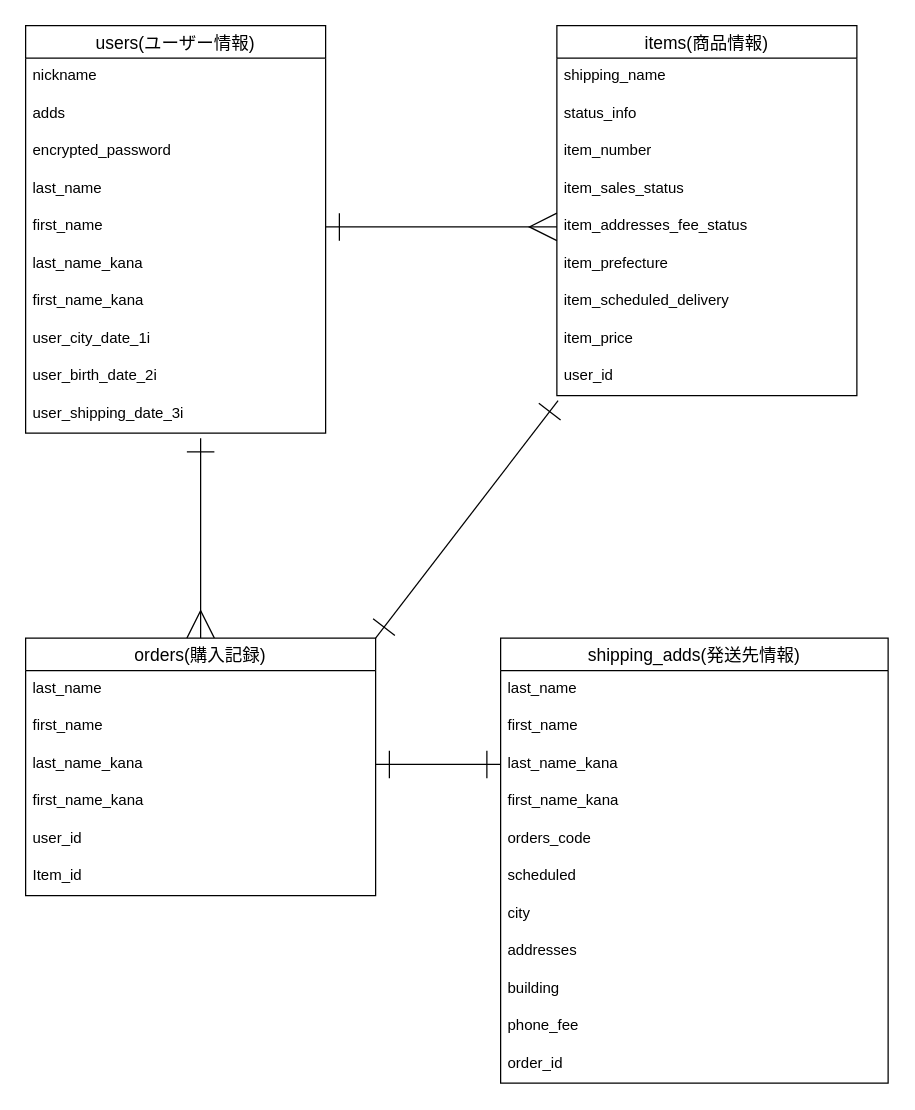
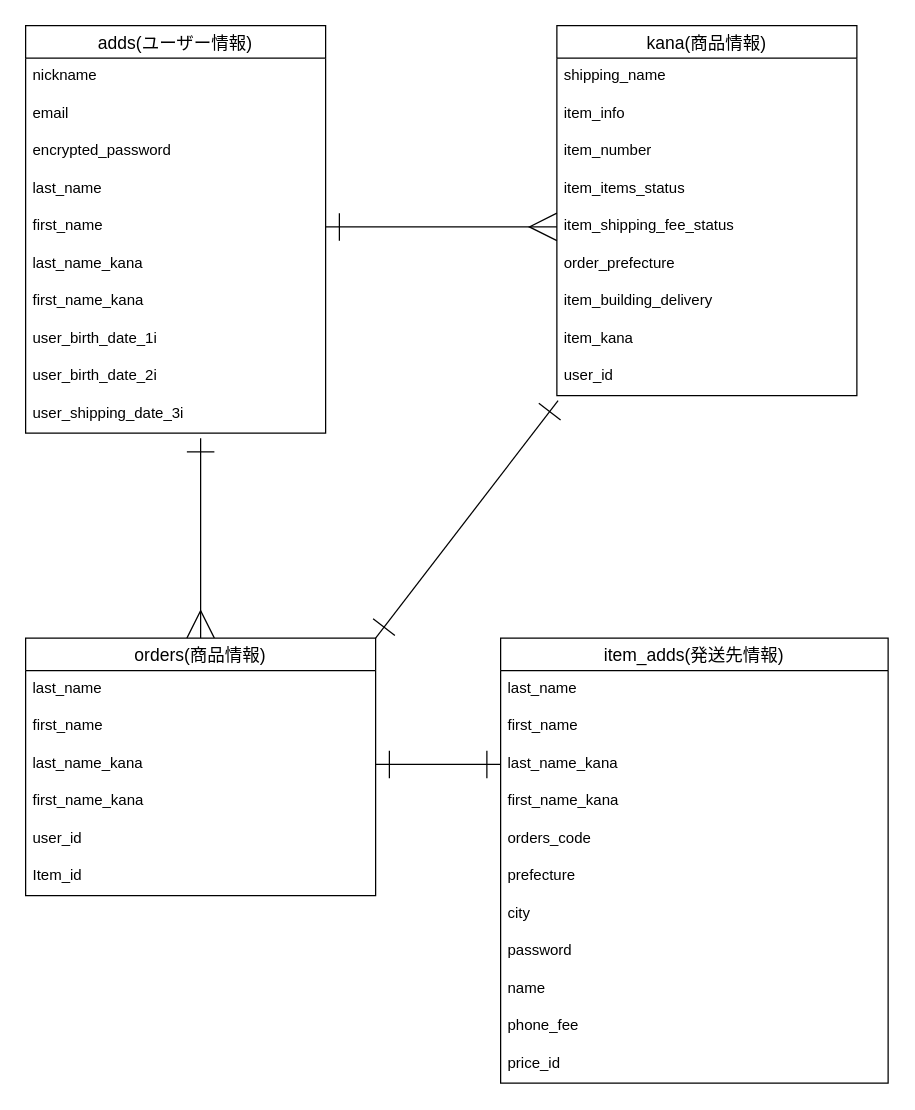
node "users(ユーザー情報)": label "users(ユーザー情報)" -> "adds(ユーザー情報)"
node "items(商品情報)": label "items(商品情報)" -> "kana(商品情報)"
node "adds": label "adds" -> "email"
node "status_info": label "status_info" -> "item_info"
node "item_sales_status": label "item_sales_status" -> "item_items_status"
node "item_addresses_fee_status": label "item_addresses_fee_status" -> "item_shipping_fee_status"
node "item_prefecture": label "item_prefecture" -> "order_prefecture"
node "item_scheduled_delivery": label "item_scheduled_delivery" -> "item_building_delivery"
node "user_city_date_1i": label "user_city_date_1i" -> "user_birth_date_1i"
node "item_price": label "item_price" -> "item_kana"
node "orders(購入記録)": label "orders(購入記録)" -> "orders(商品情報)"
node "shipping_adds(発送先情報)": label "shipping_adds(発送先情報)" -> "item_adds(発送先情報)"
node "scheduled": label "scheduled" -> "prefecture"
node "addresses": label "addresses" -> "password"
node "building": label "building" -> "name"
node "order_id": label "order_id" -> "price_id"
